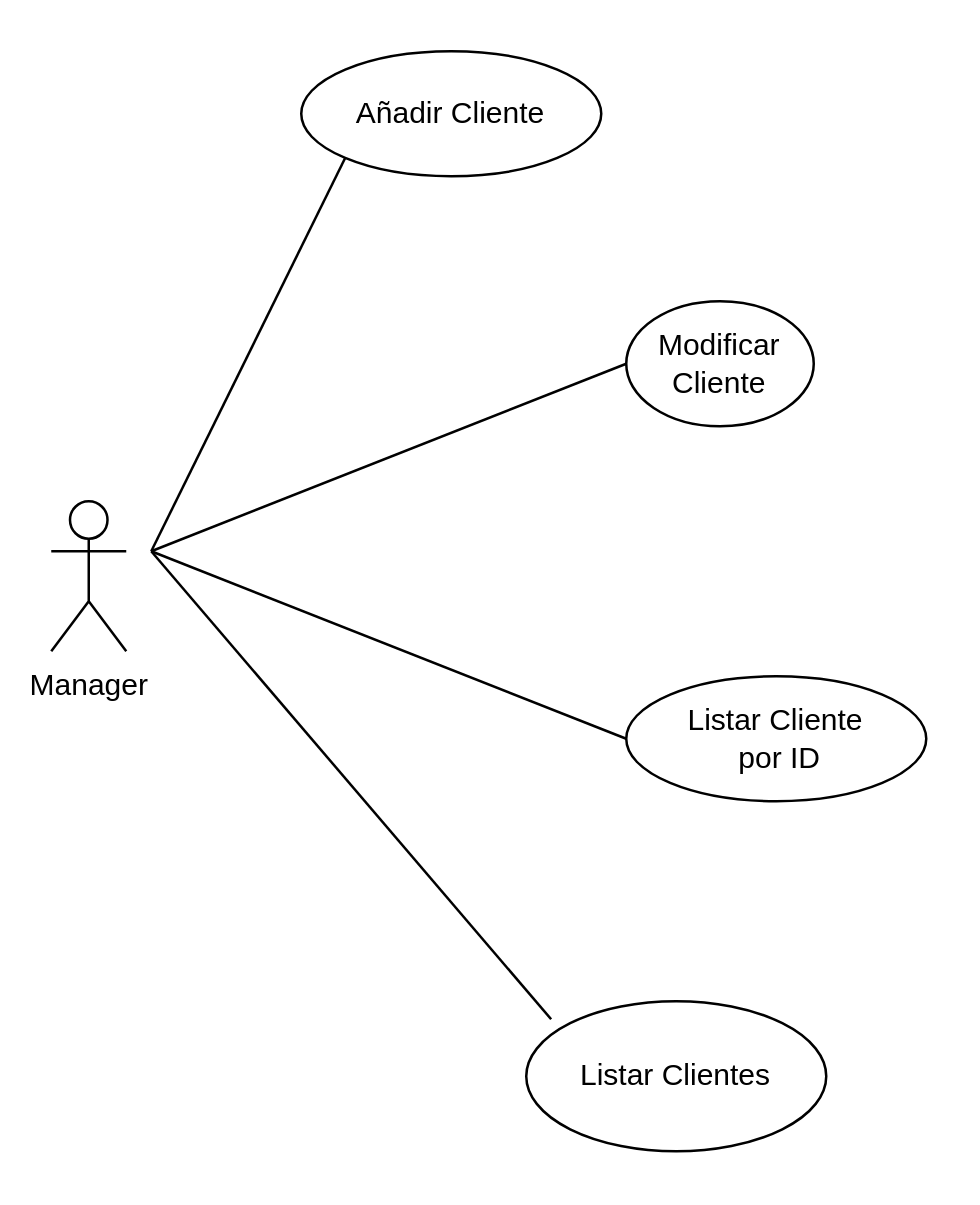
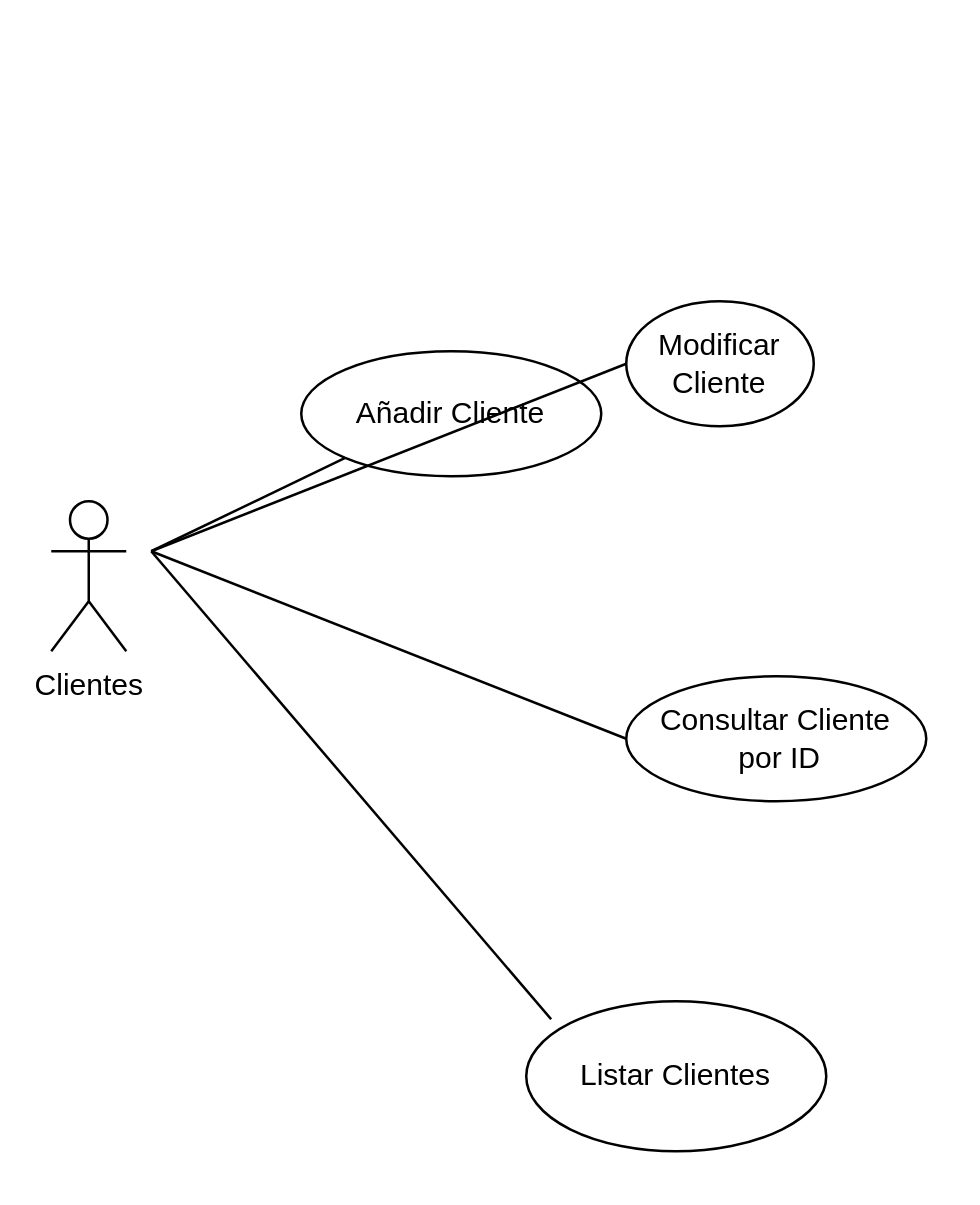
node "Añadir Cliente": moved (451, 114) -> (451, 414)
node "Manager": label "Manager" -> "Clientes"
node "Listar Cliente por ID": label "Listar Cliente por ID" -> "Consultar Cliente por ID"
